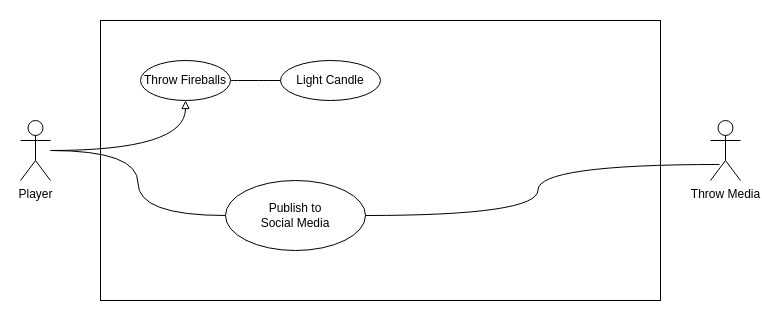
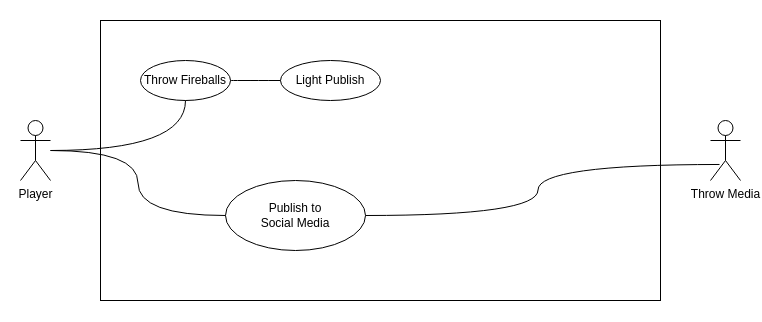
node "Light Candle": label "Light Candle" -> "Light Publish"
edge "Player" -> "Throw Fireballs": arrowhead block -> none
